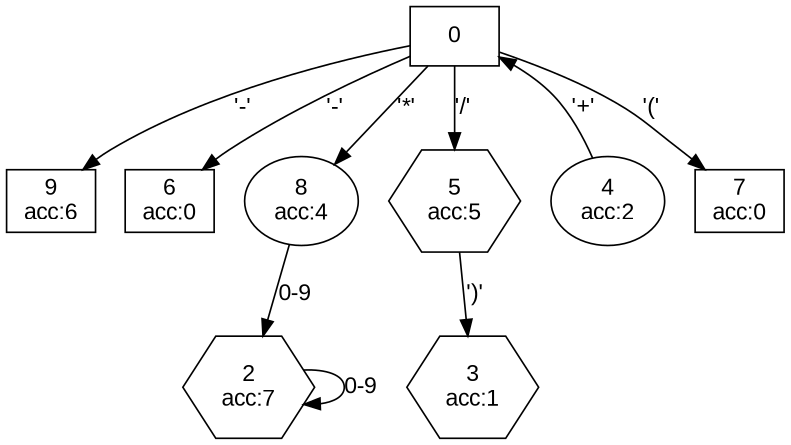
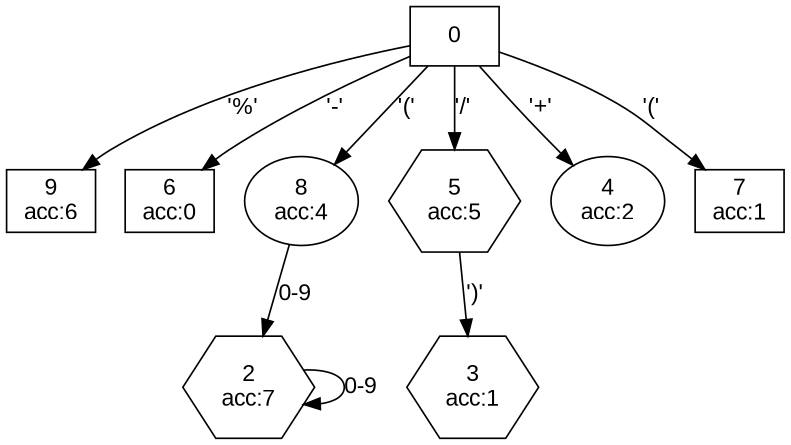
edge "4 acc:2" -> "0": reversed
edge "0" -> "9 acc:6": label "'-'" -> "'%'"
edge "0" -> "8 acc:4": label "'*'" -> "'('"
node "7 acc:0": label "7 acc:0" -> "7 acc:1"
